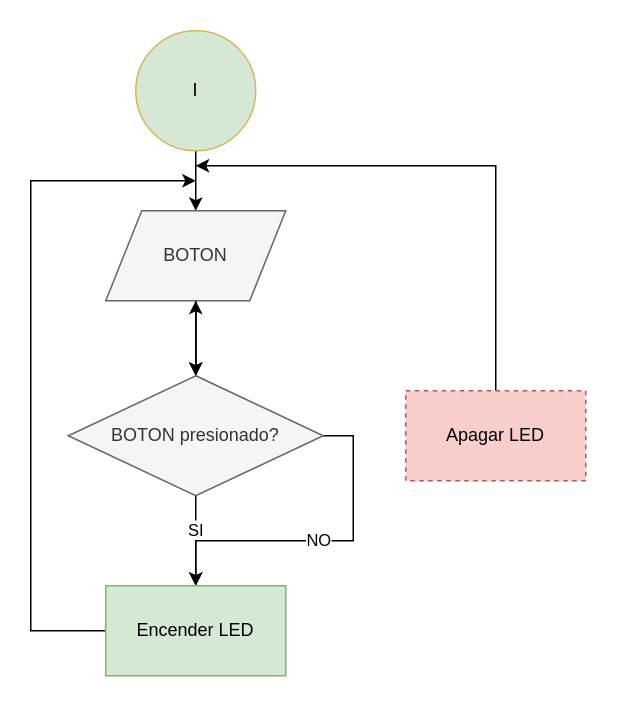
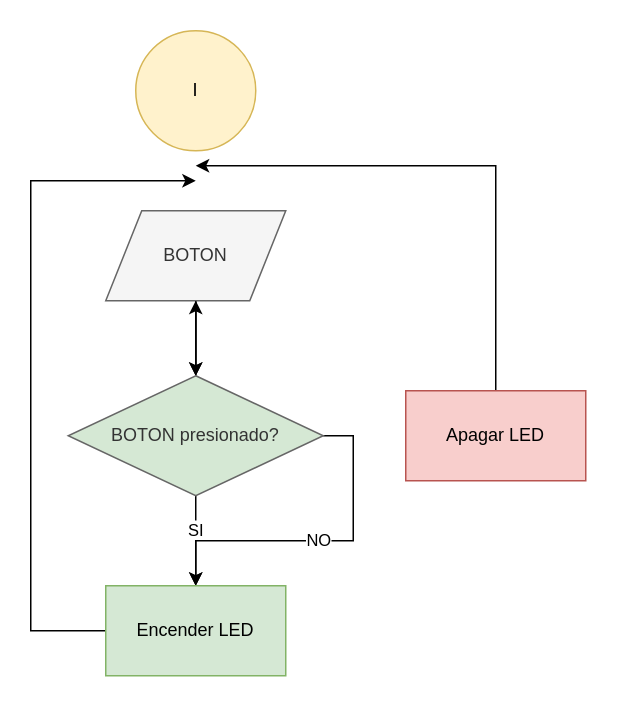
node "I": fillcolor #d5e8d4 -> #fff2cc
edge "I" -> "BOTON": removed
node "BOTON presionado?": fillcolor #f5f5f5 -> #d5e8d4
node "Apagar LED": style dashed -> solid
